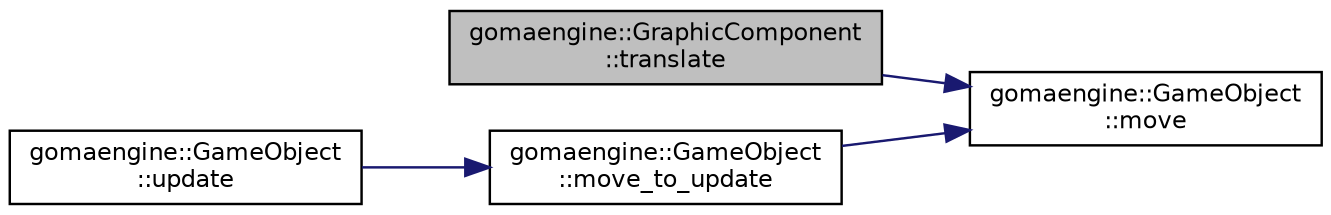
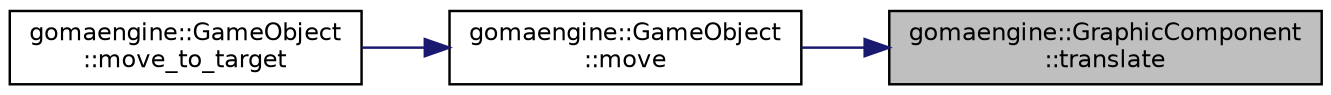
edge "gomaengine::GraphicComponent ::translate" -> "gomaengine::GameObject ::move": reversed
node "gomaengine::GameObject ::update": removed
node "gomaengine::GameObject ::move_to_update": label "gomaengine::GameObject ::move_to_update" -> "gomaengine::GameObject ::move_to_target"
